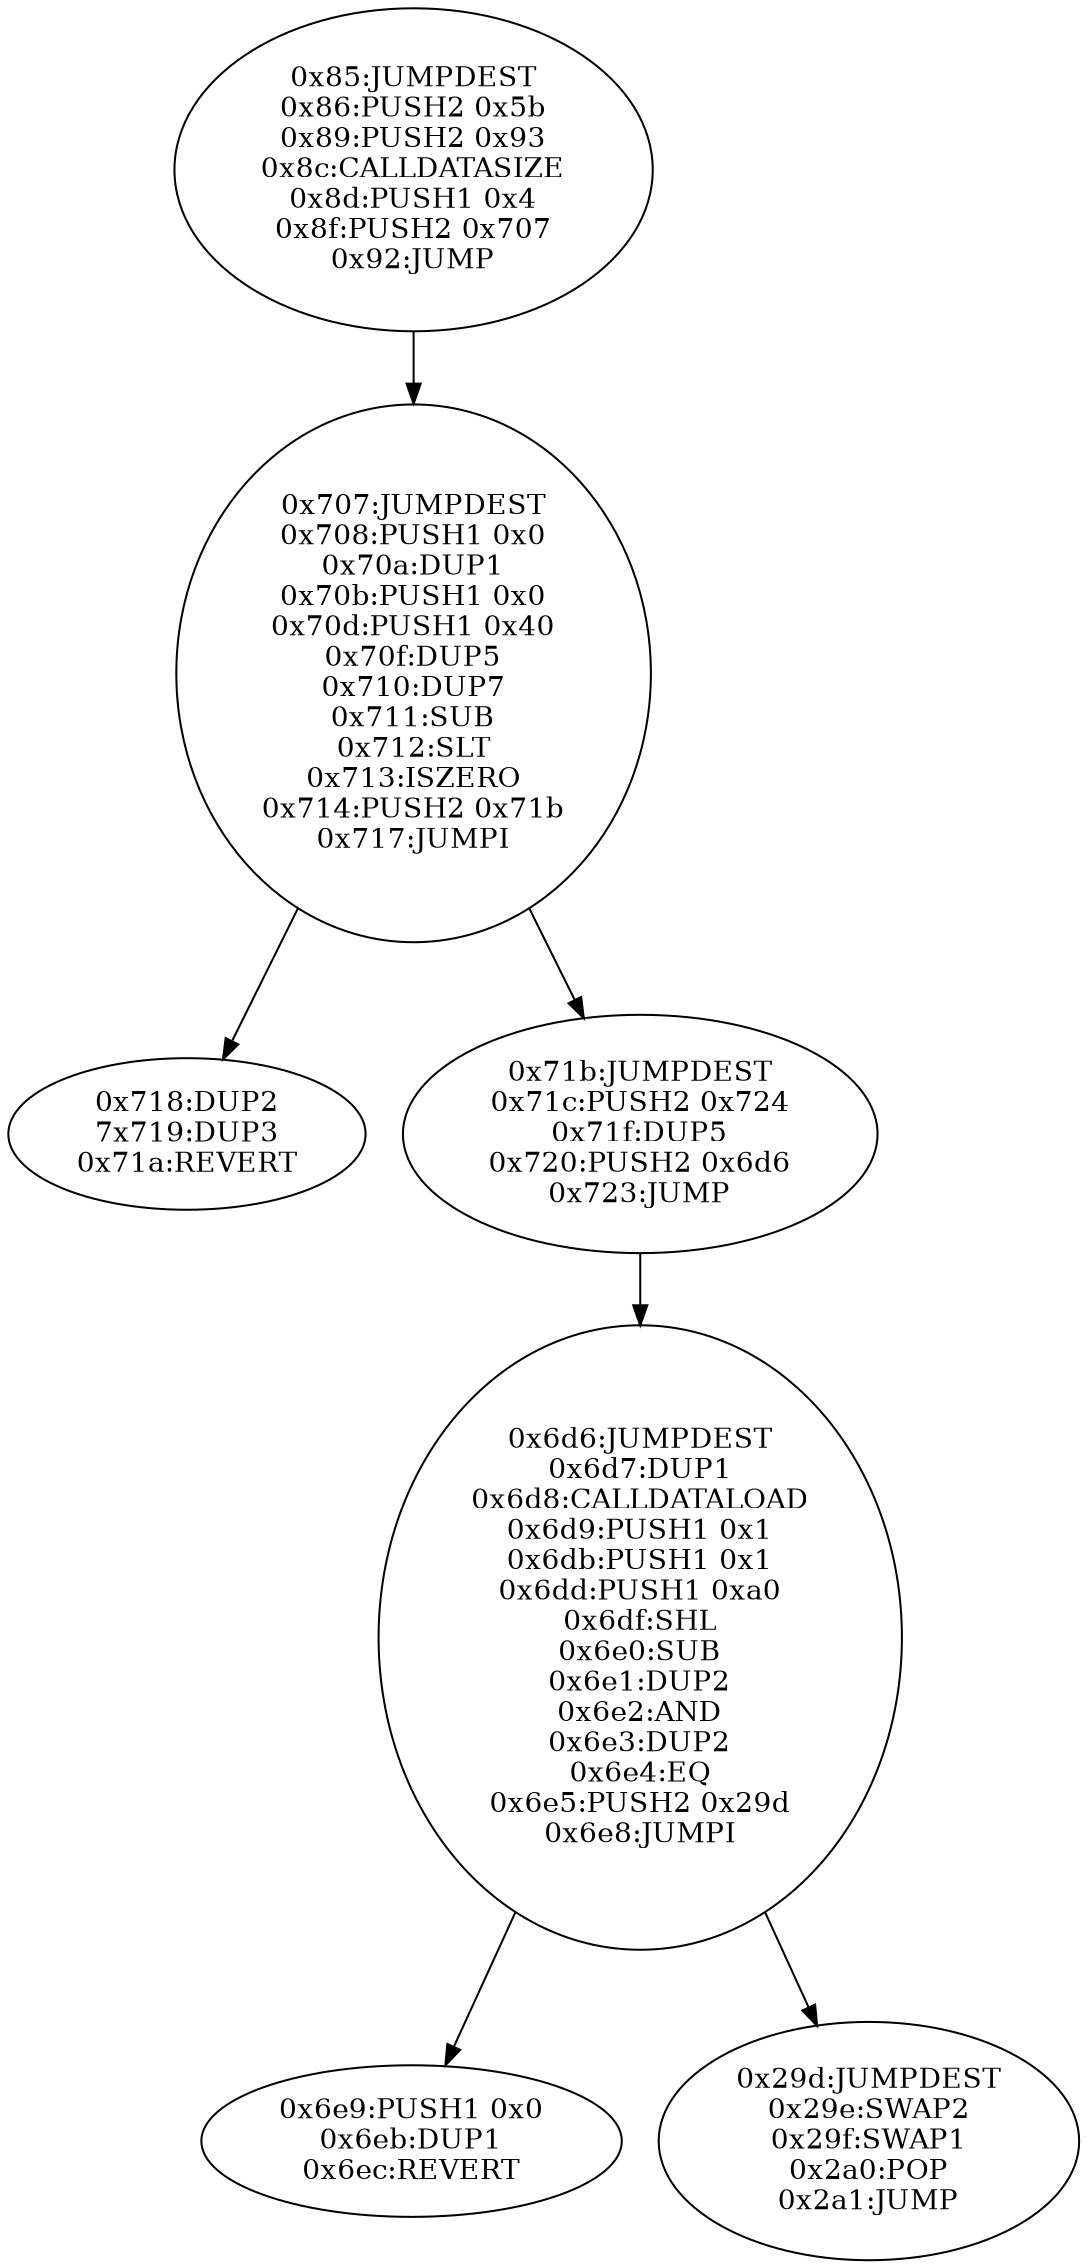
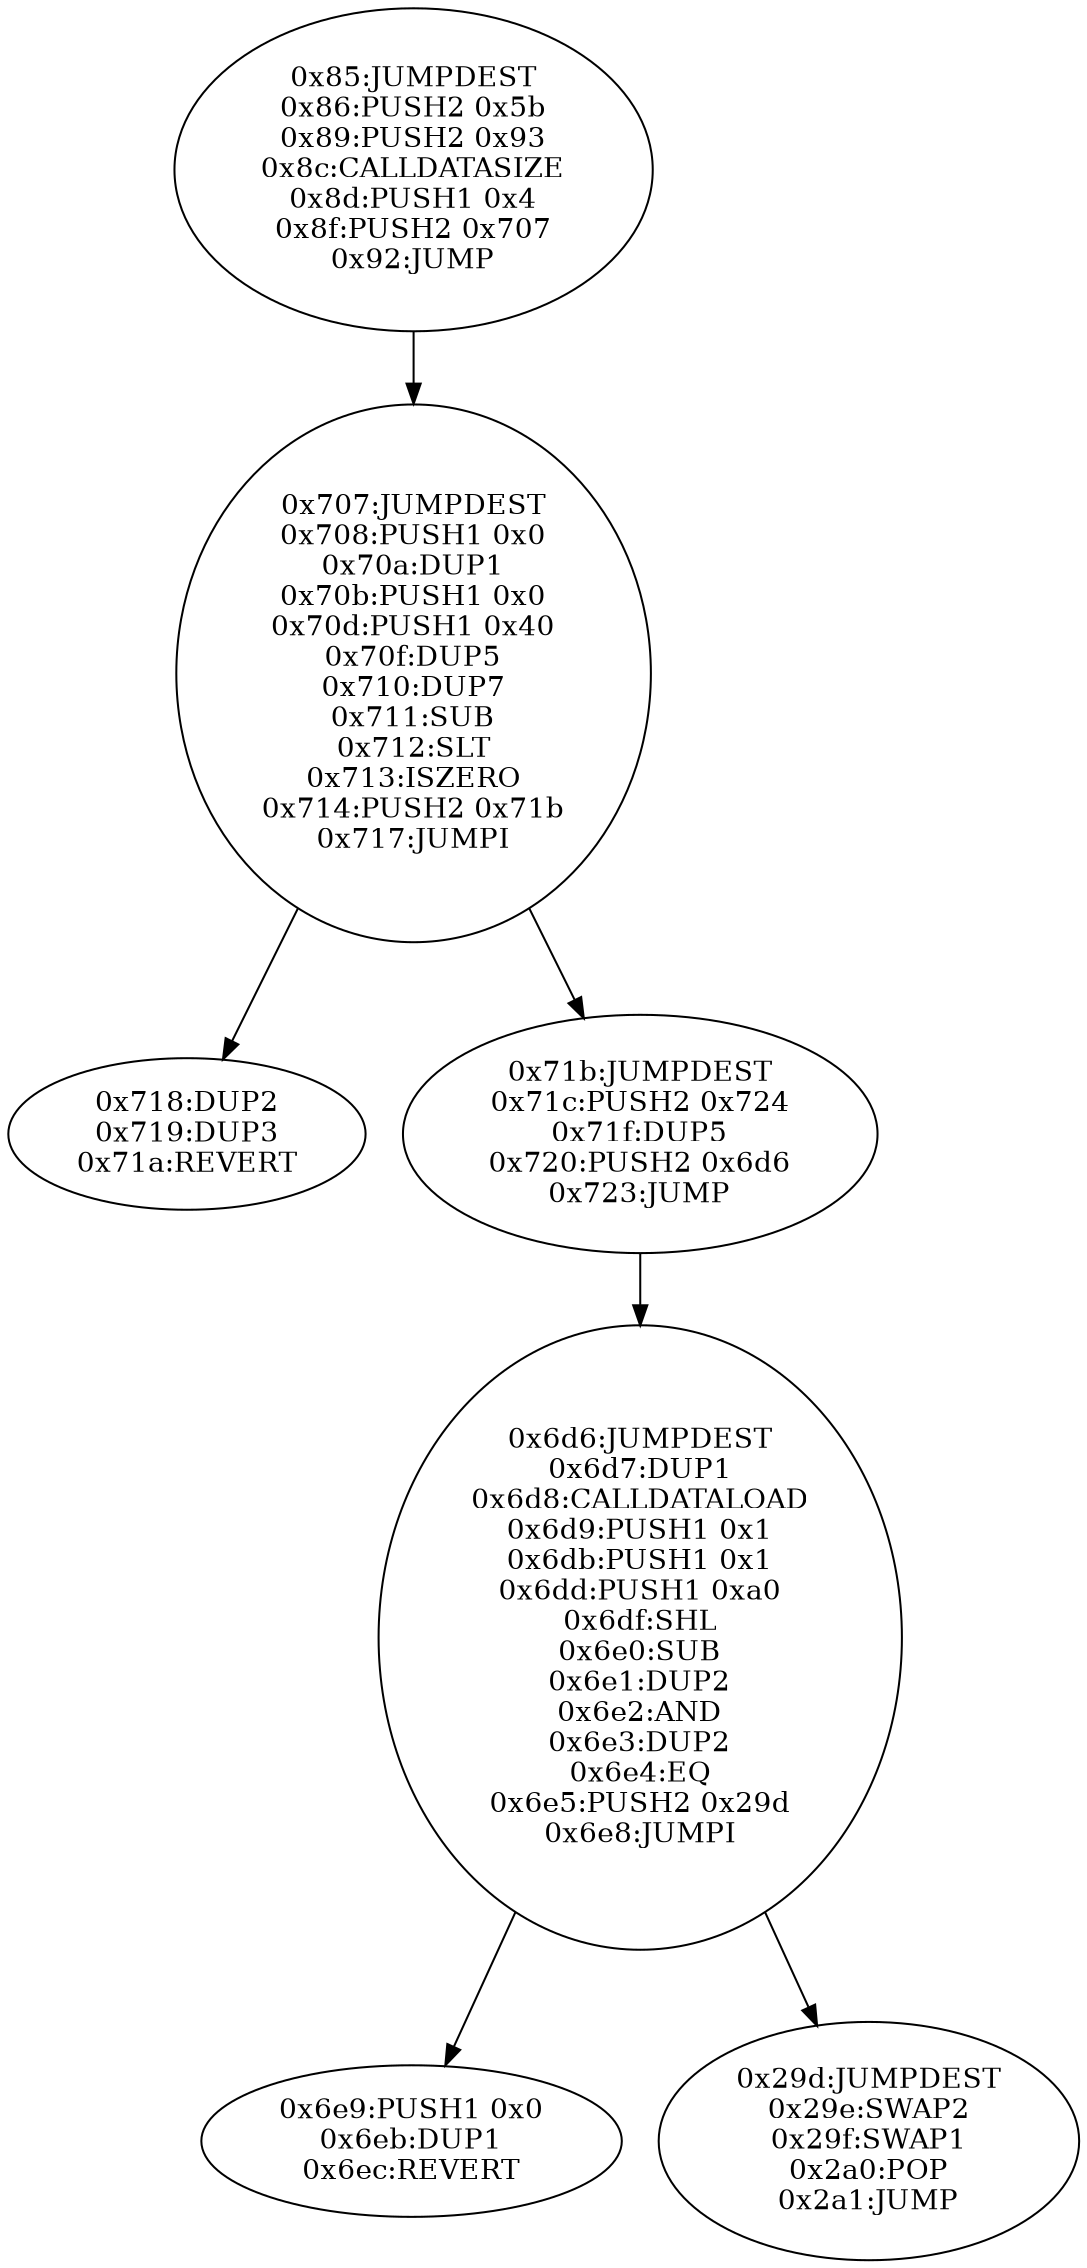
node "0x718:DUP2 7x719:DUP3 0x71a:REVERT": label "0x718:DUP2 7x719:DUP3 0x71a:REVERT" -> "0x718:DUP2 0x719:DUP3 0x71a:REVERT"
